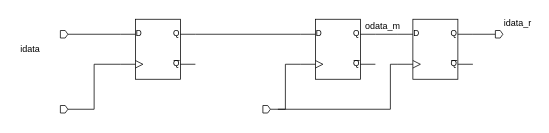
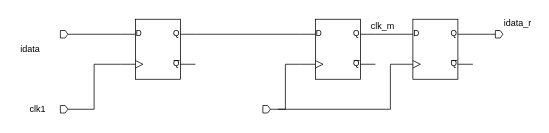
node "odata_m": label "odata_m" -> "clk_m"
node "clk1": added
